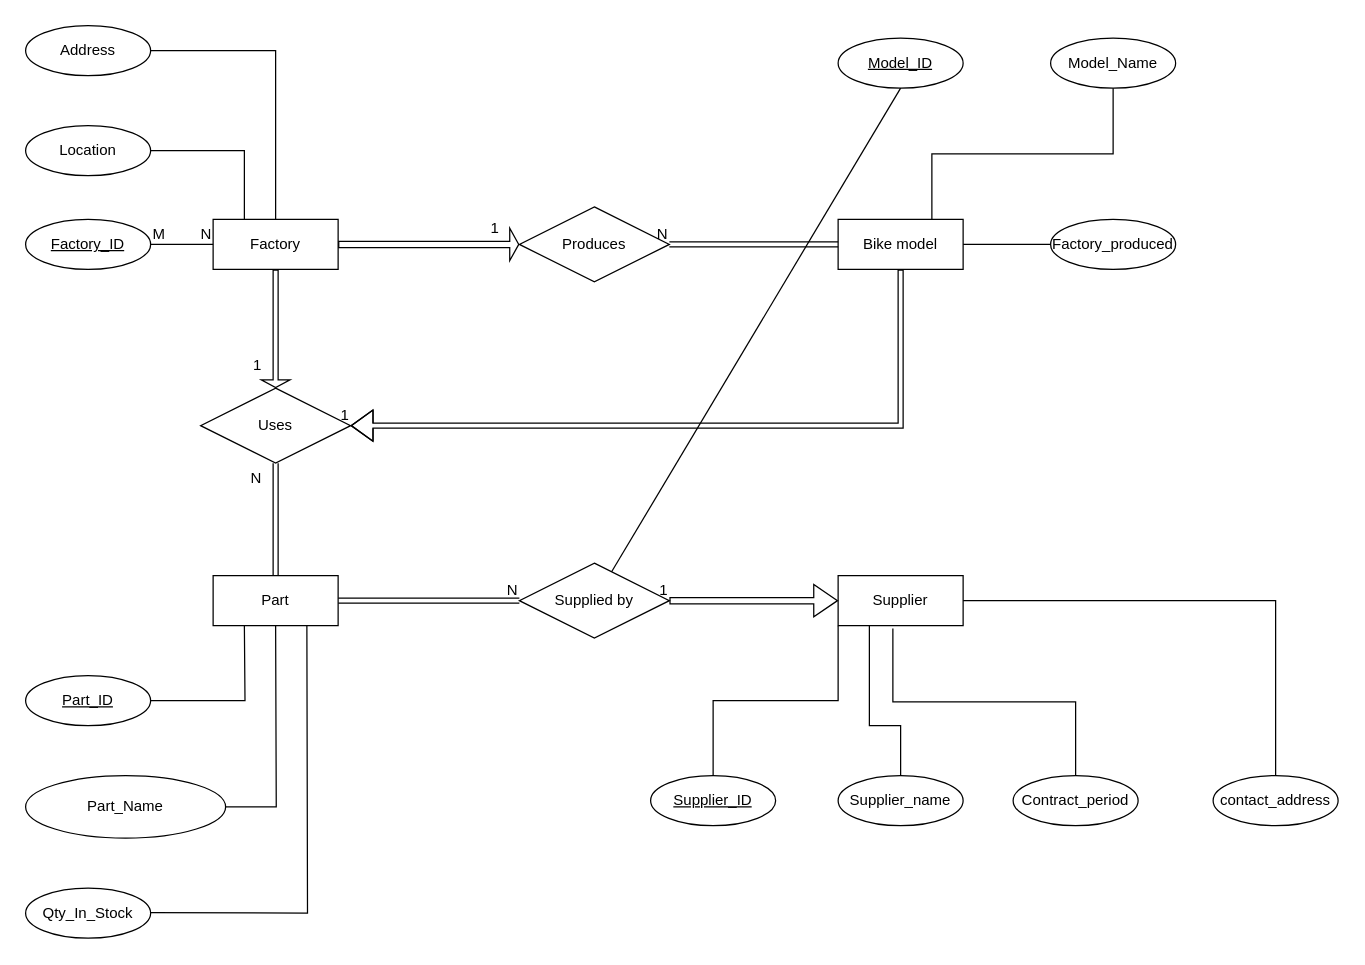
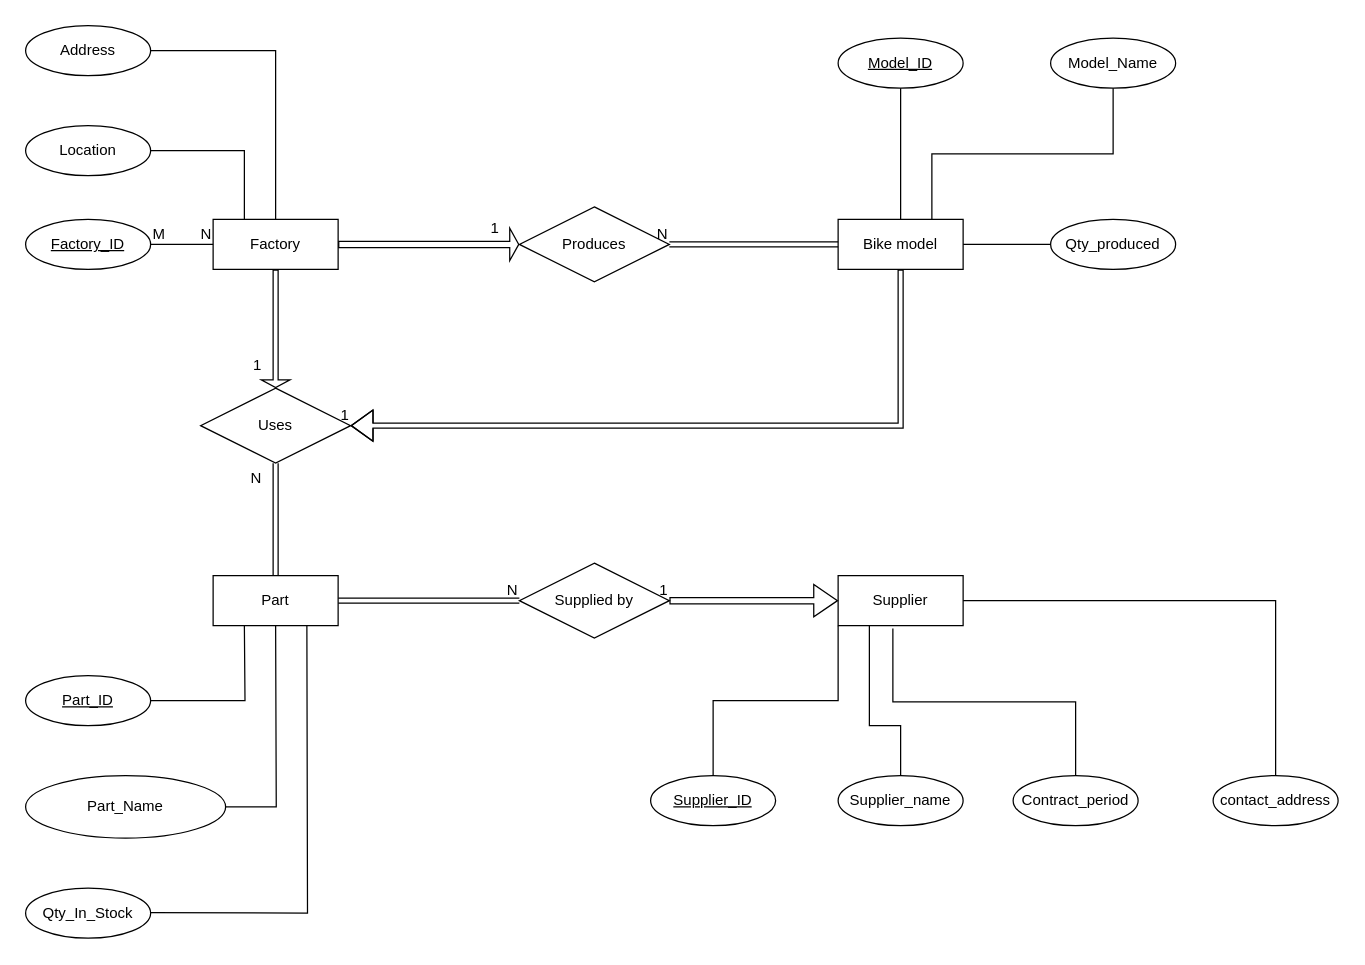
node "Factory_produced": label "Factory_produced" -> "Qty_produced"
edge "Model_ID" -- "Supplied by": now "Model_ID" -- "Bike model"
